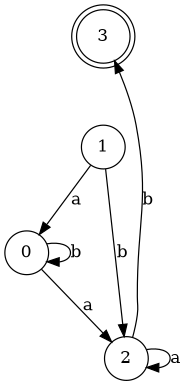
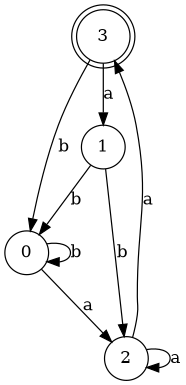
edge "3" -> "1": added, label "a"
edge "3" -> "0": added, label "b"
edge "1" -> "0": label "a" -> "b"
edge "2" -> "3": label "b" -> "a"
